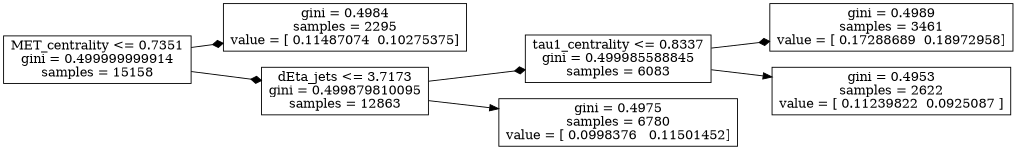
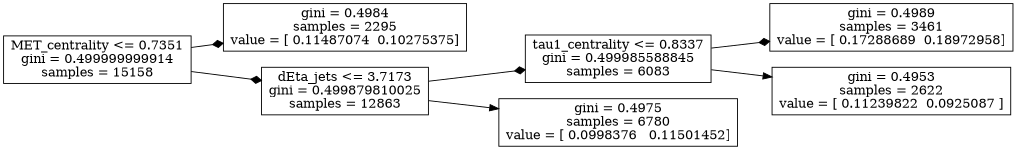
node "dEta_jets <= 3.7173 gini = 0.499879810095 samples = 12863": label "dEta_jets <= 3.7173 gini = 0.499879810095 samples = 12863" -> "dEta_jets <= 3.7173 gini = 0.499879810025 samples = 12863"
